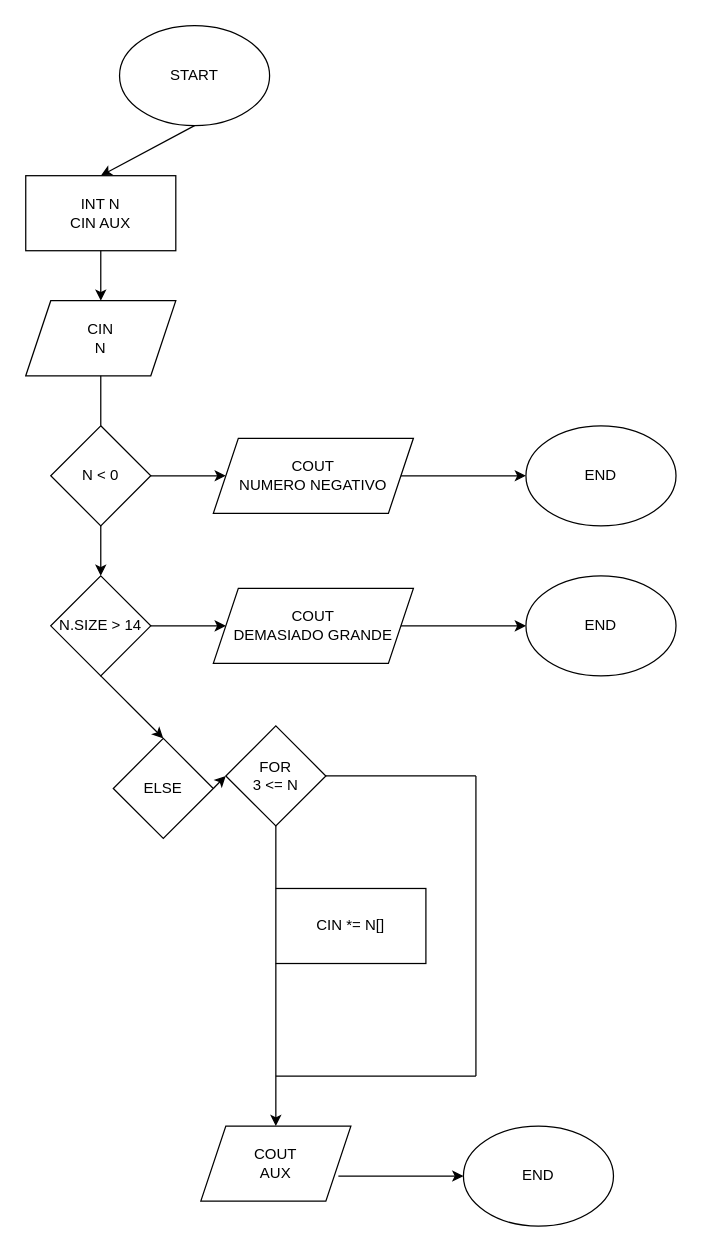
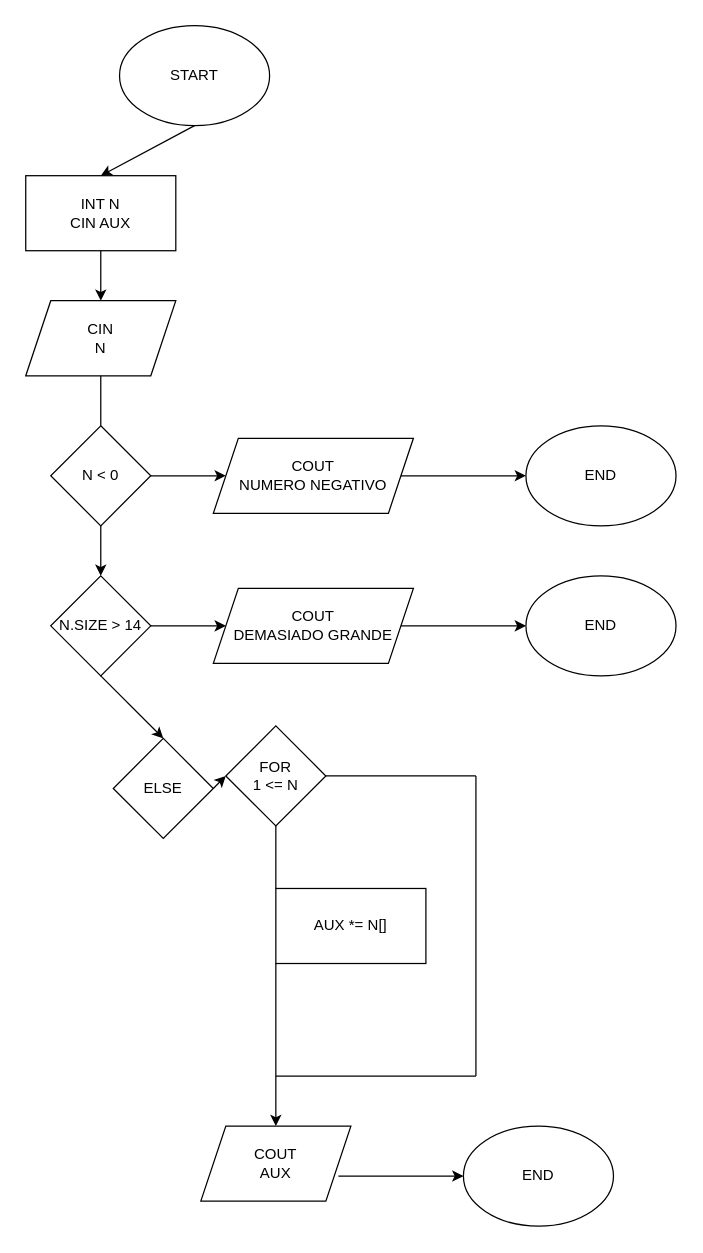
node "FOR 3 <= N": label "FOR 3 <= N" -> "FOR 1 <= N"
node "CIN *= N[]": label "CIN *= N[]" -> "AUX *= N[]"
